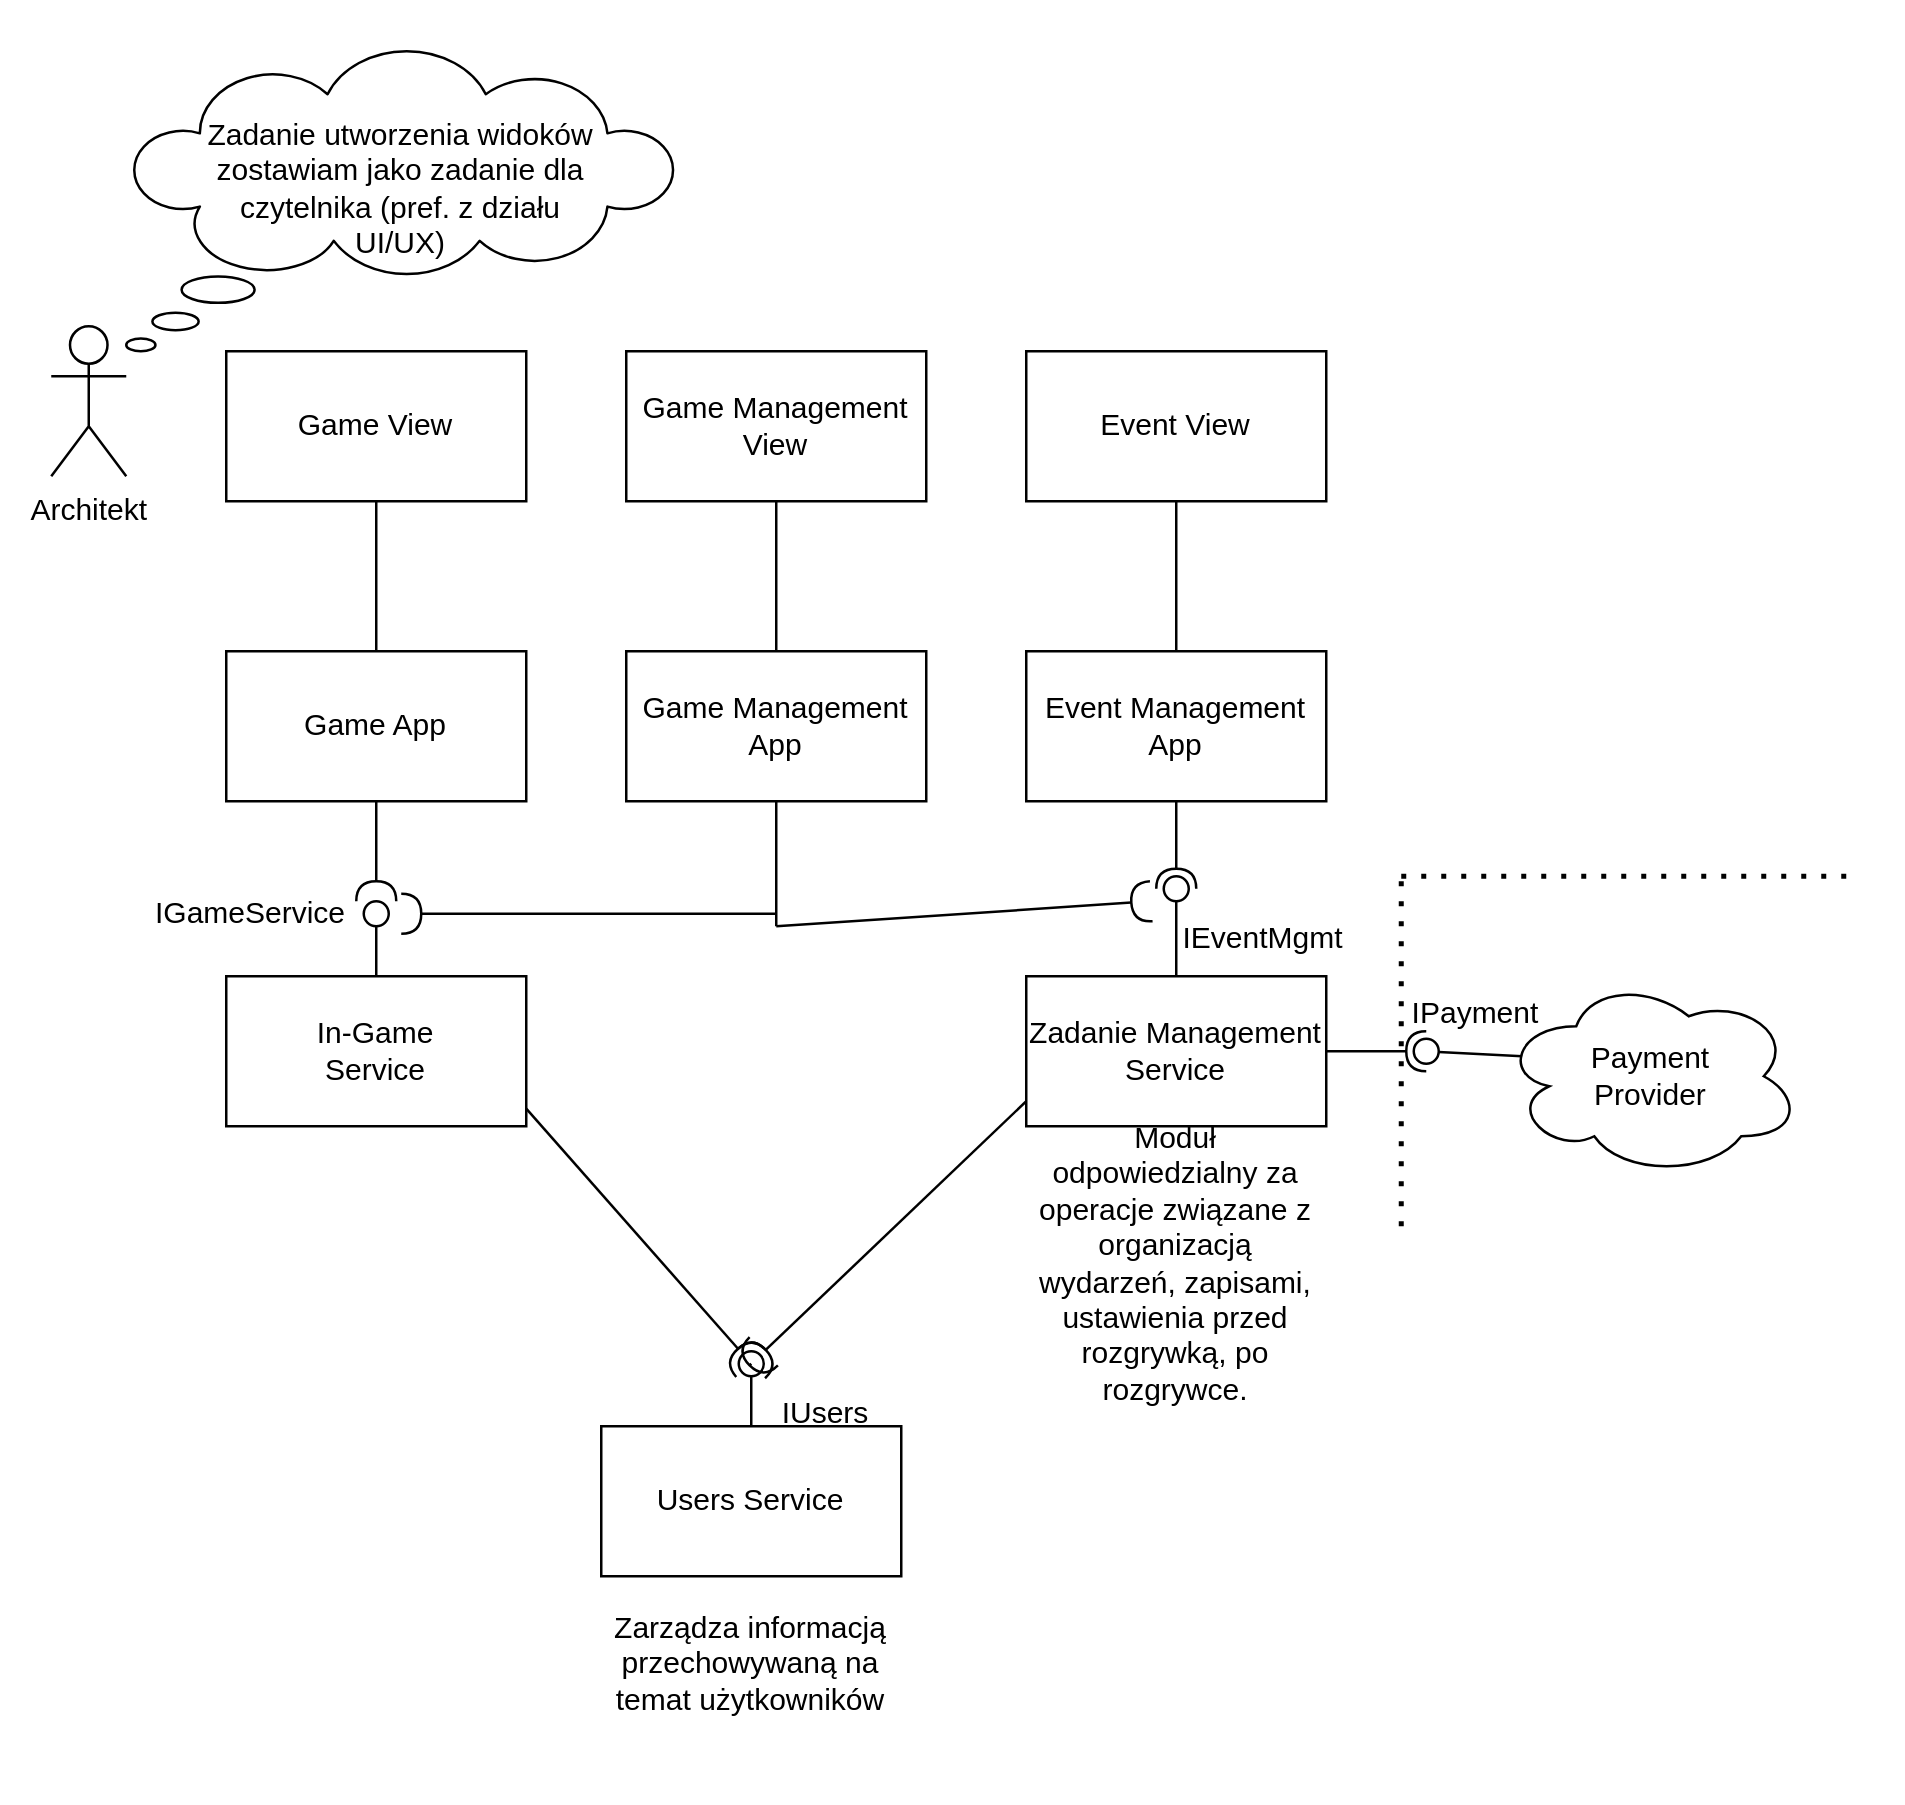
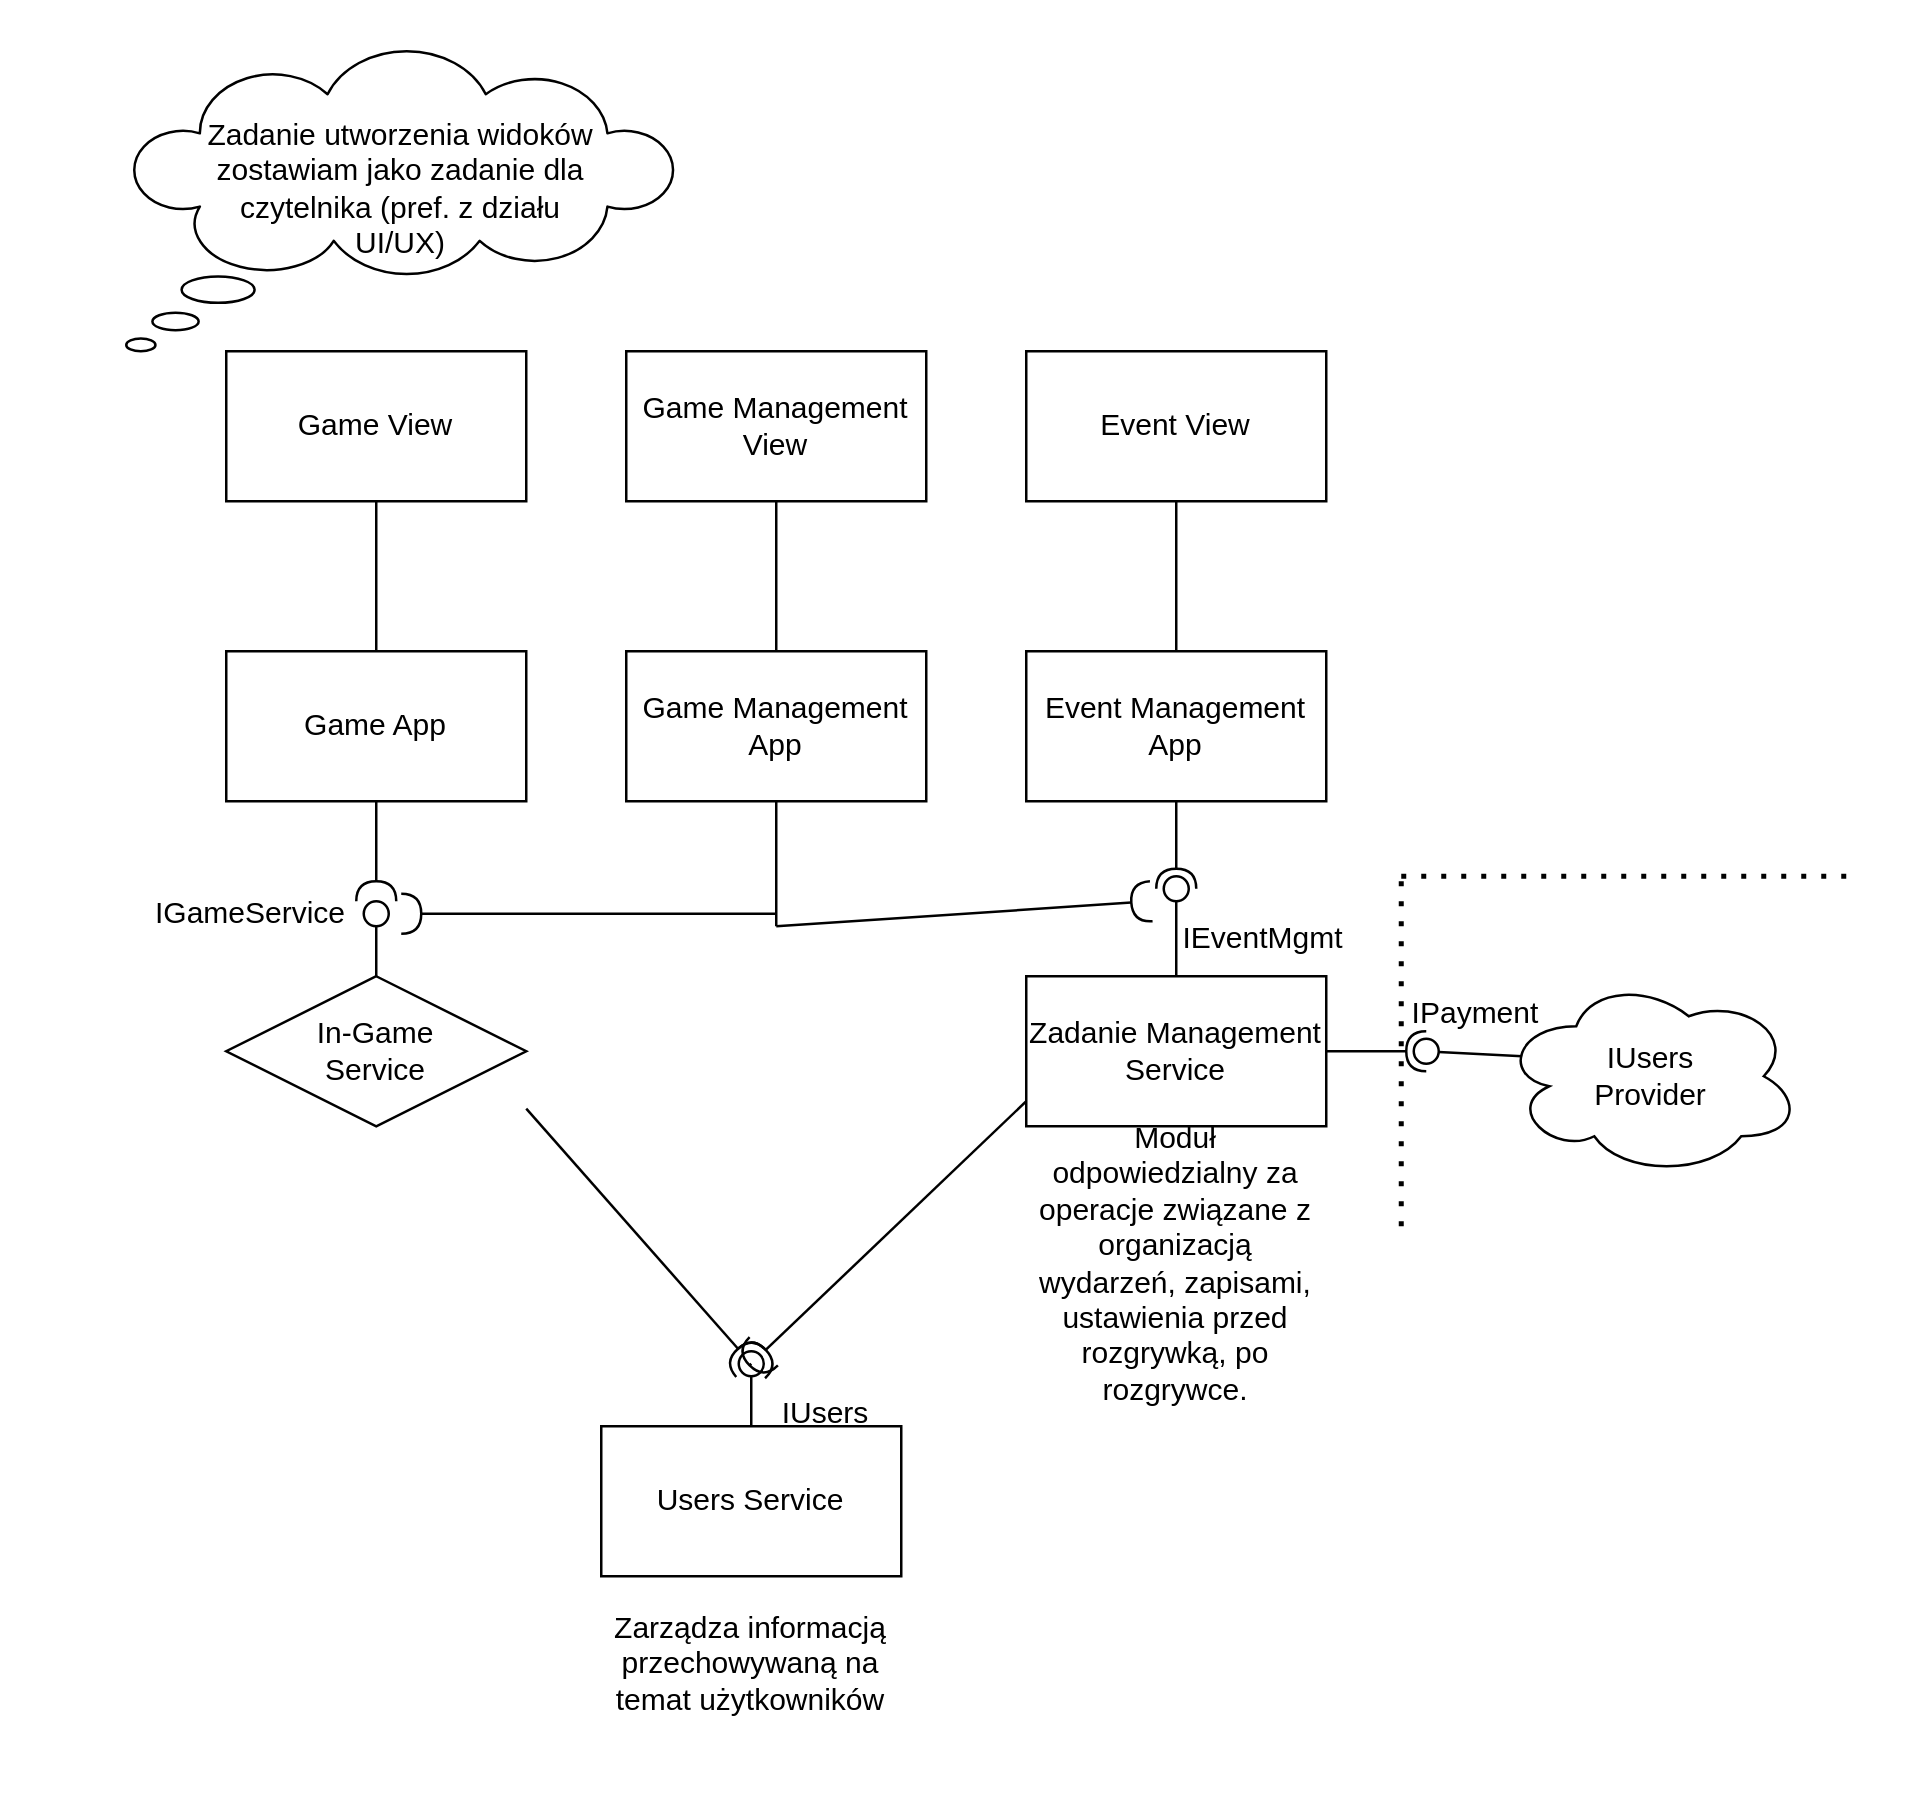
node "Architekt": removed
node "In-Game Service": shape rectangle -> diamond
node "Payment Provider": label "Payment Provider" -> "IUsers Provider"
